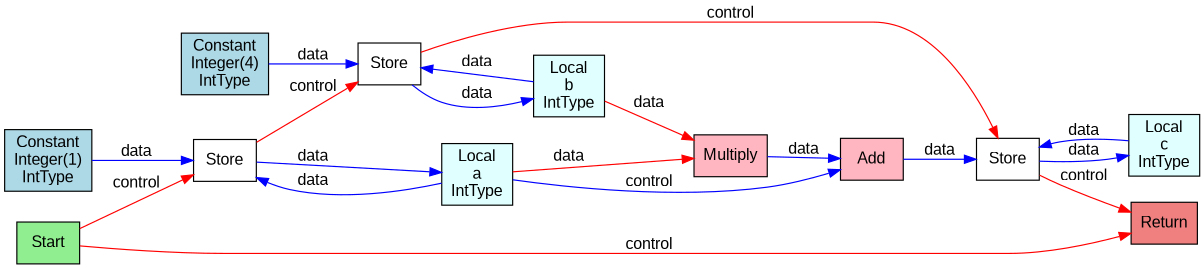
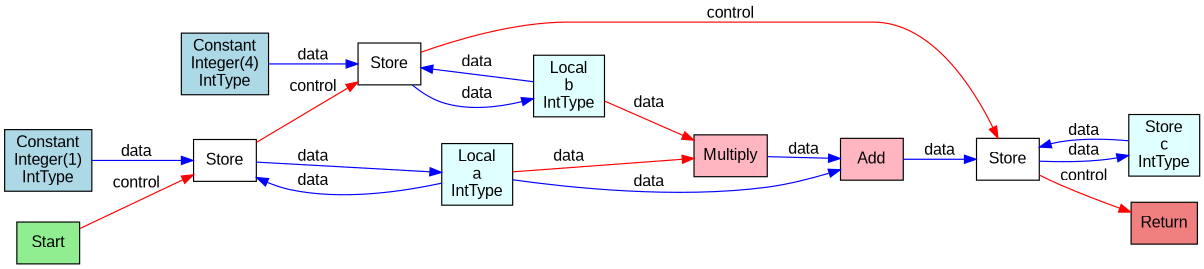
node "Local c IntType": label "Local c IntType" -> "Store c IntType"
edge "Local a IntType" -> "Add": label "control" -> "data"
edge "Start" -> "Return": removed, label "control"
